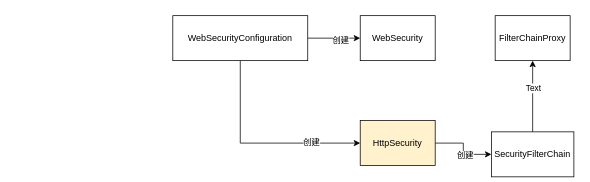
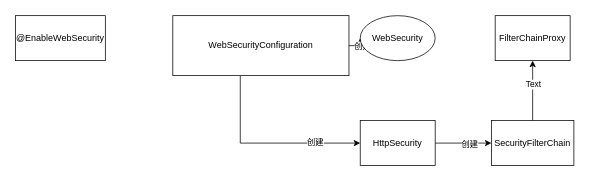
node "@EnableWebSecurity": added
node "WebSecurityConfiguration": size 135x45 -> 176x60
node "WebSecurity": shape rectangle -> ellipse
node "HttpSecurity": fillcolor #fff2cc -> #ffffff
node "SecurityFilterChain": moved (533, 154) -> (533, 143)
